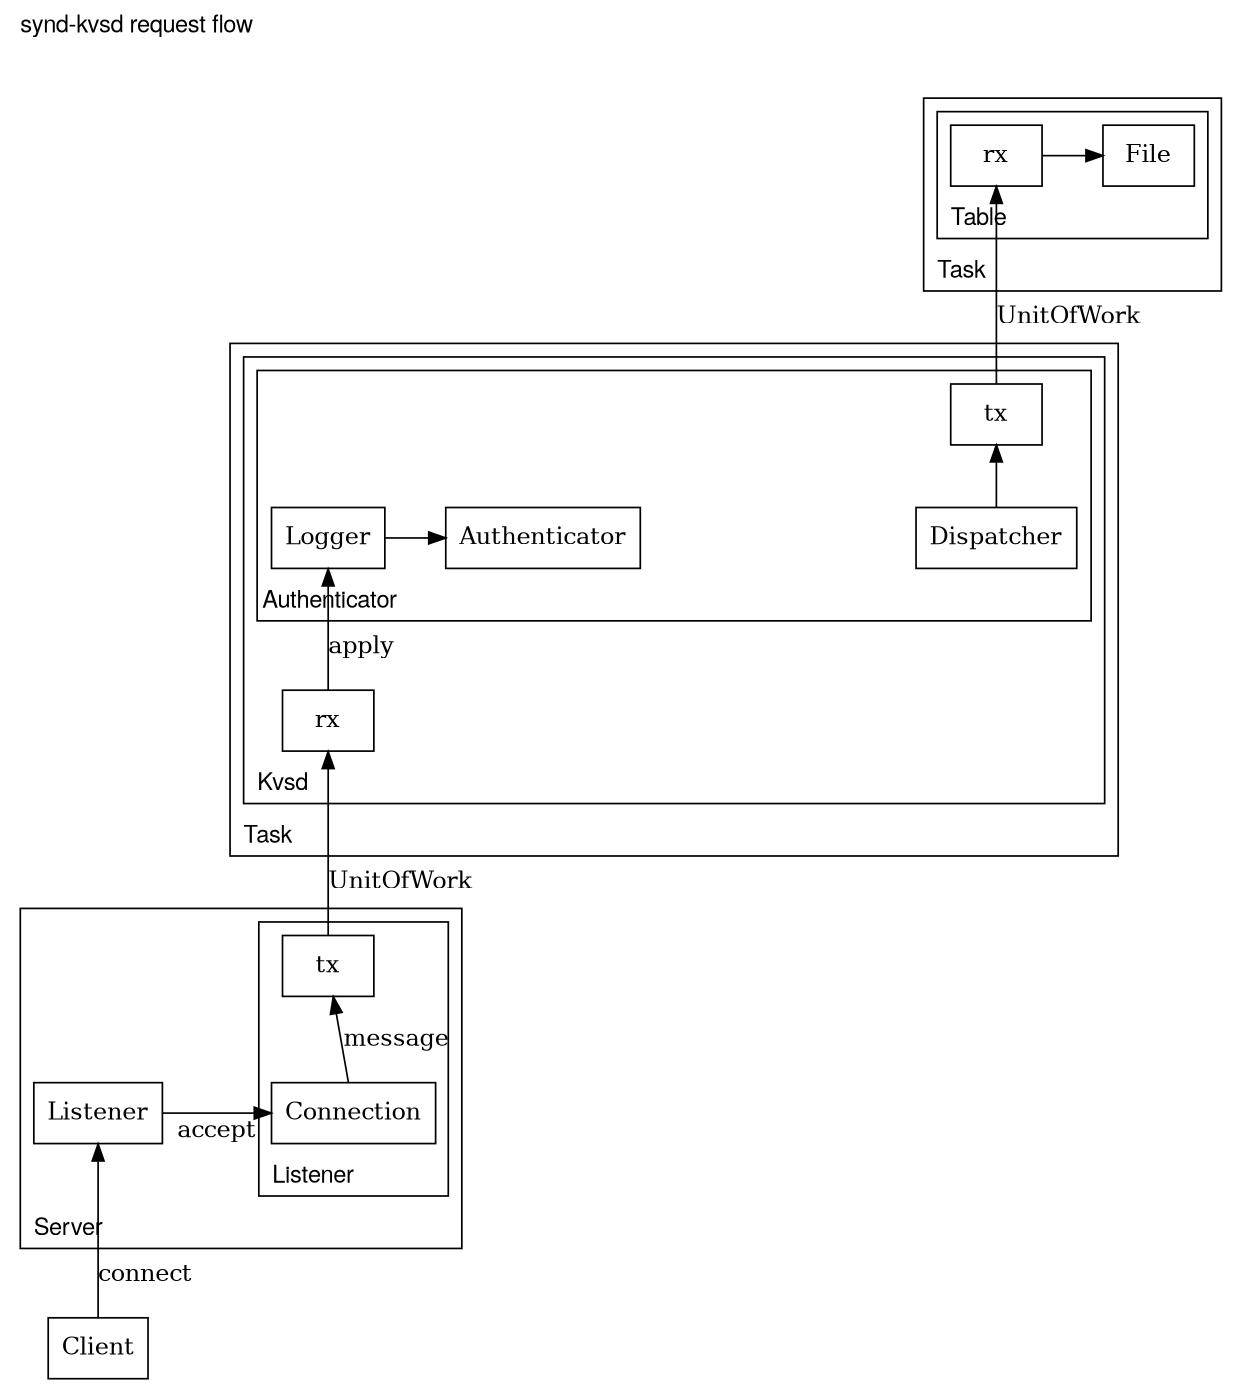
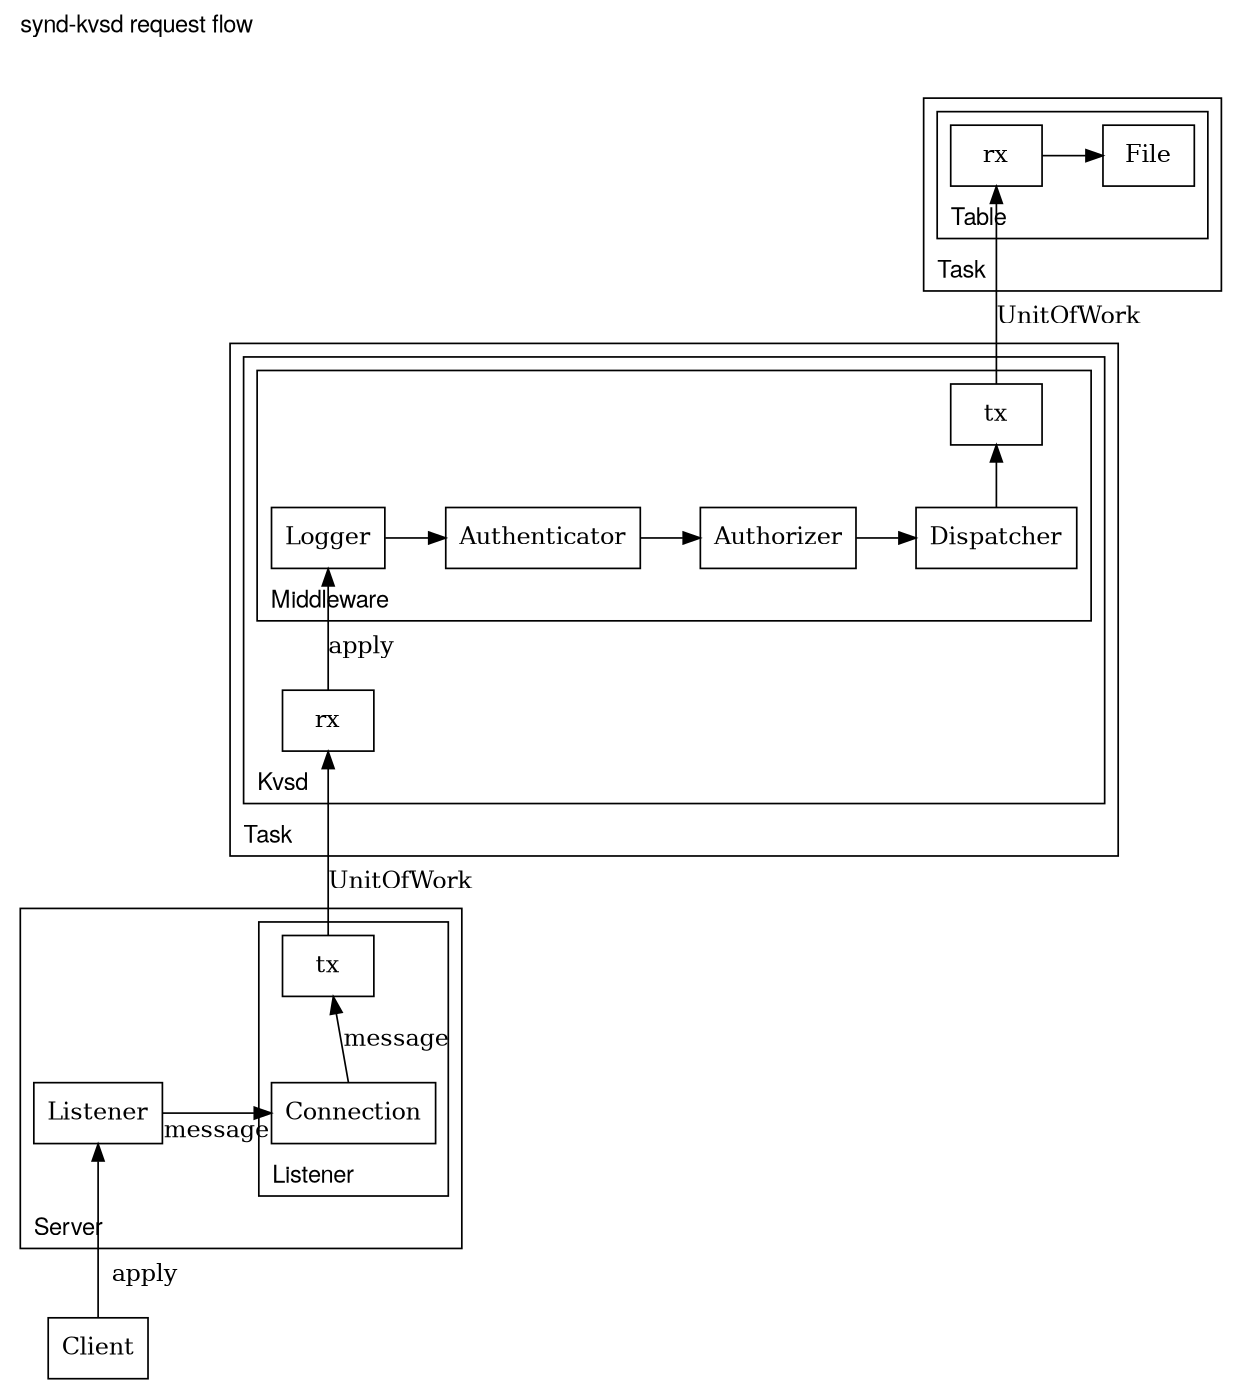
node "Authorizer": added
cluster "Authenticator": label "Authenticator" -> "Middleware"
edge "Listener" -> "Connection": label "accept" -> "message"
edge "Client" -> "Listener": label "connect" -> "apply"
